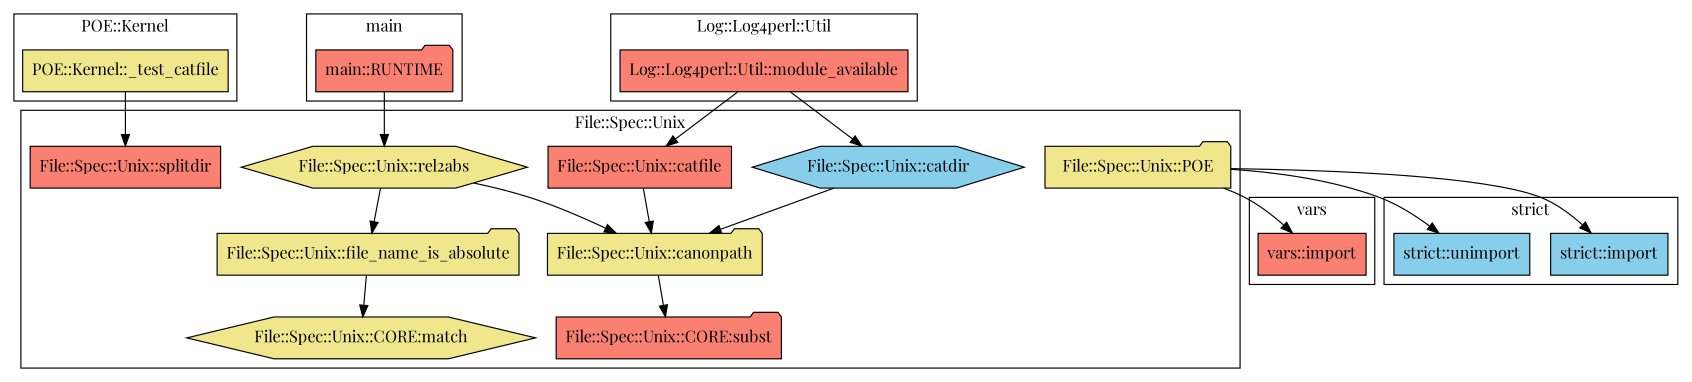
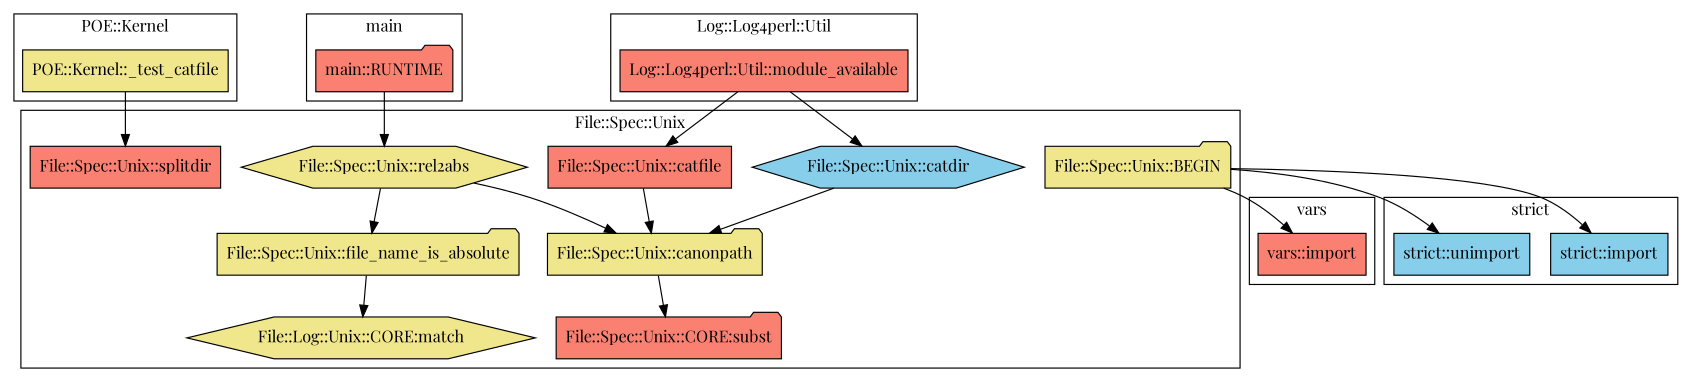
node "File::Spec::Unix::POE": label "File::Spec::Unix::POE" -> "File::Spec::Unix::BEGIN"
node "File::Spec::Unix::CORE:match": label "File::Spec::Unix::CORE:match" -> "File::Log::Unix::CORE:match"
